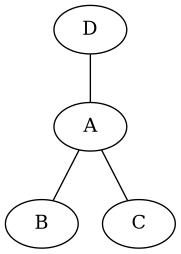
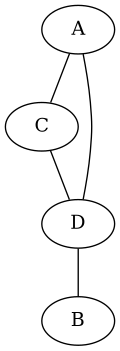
edge "C" -- "D": added
edge "A" -- "B": now "D" -- "B"
